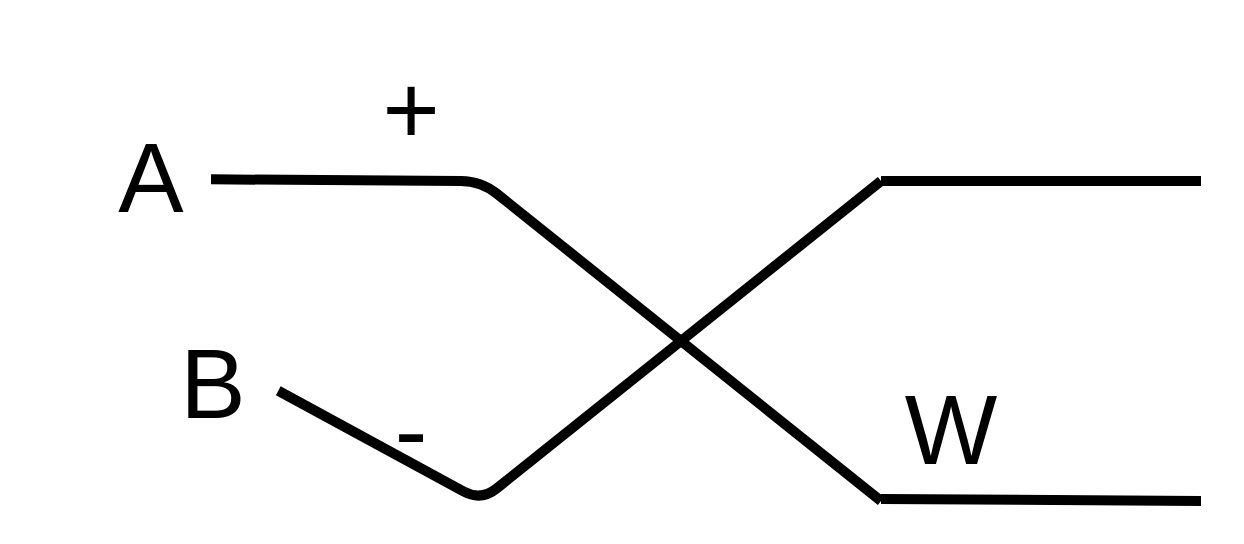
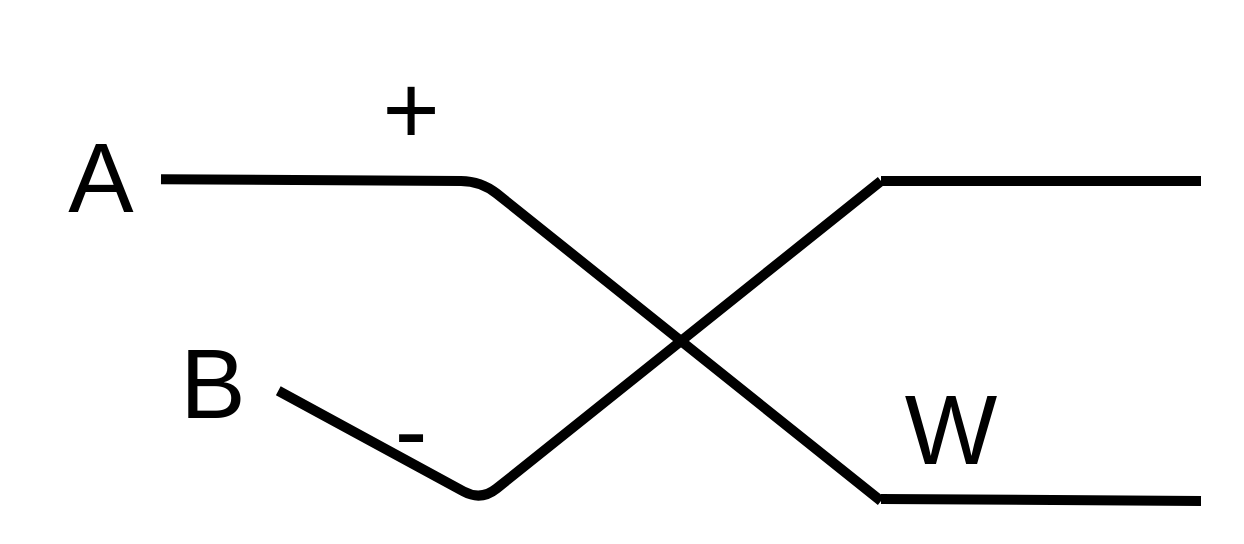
node "A": moved (151, 179) -> (101, 179)
